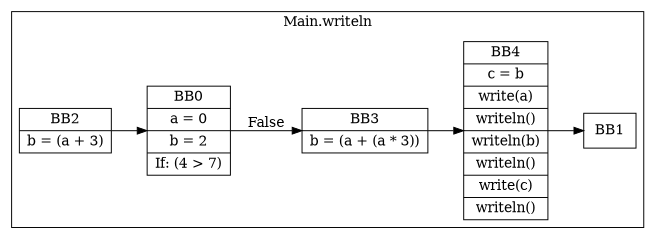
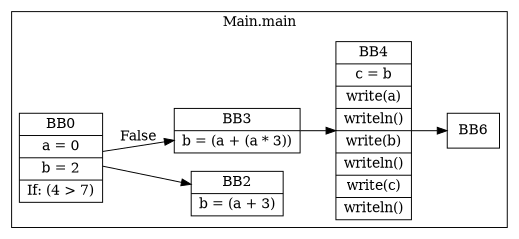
cluster "Main.writeln": label "Main.writeln" -> "Main.main"
edge "BB2" -> "BB0": reversed
node "BB1": label "BB1" -> "BB6"
node "BB4": text "writeln(b)" -> "write(b)"
